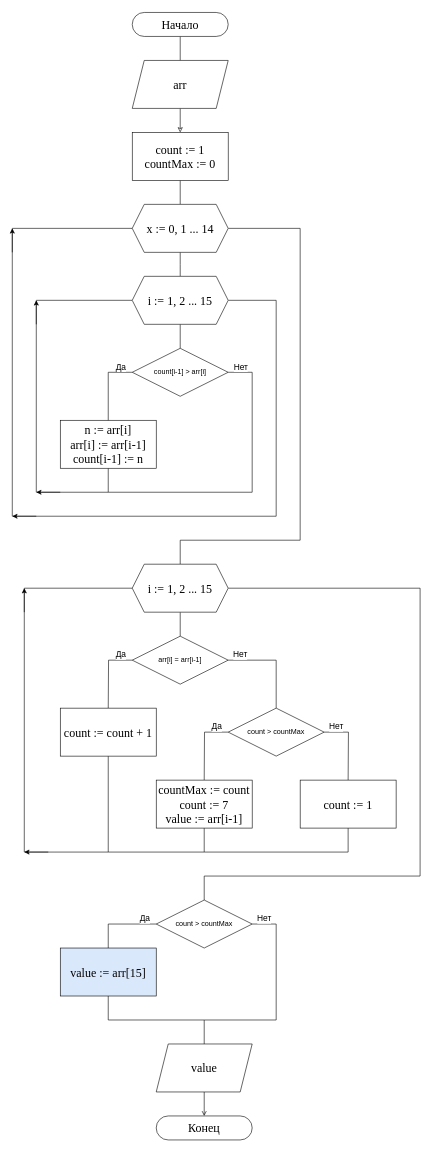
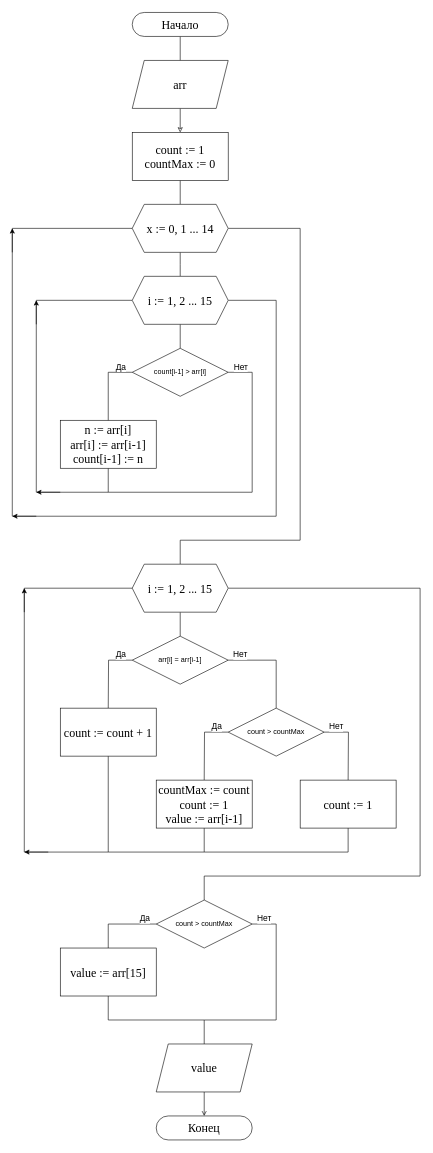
node "countMax := count count := 7 value := arr[i-1]": label "countMax := count count := 7 value := arr[i-1]" -> "countMax := count count := 1 value := arr[i-1]"
node "value := arr[15]": fillcolor #dae8fc -> #ffffff
